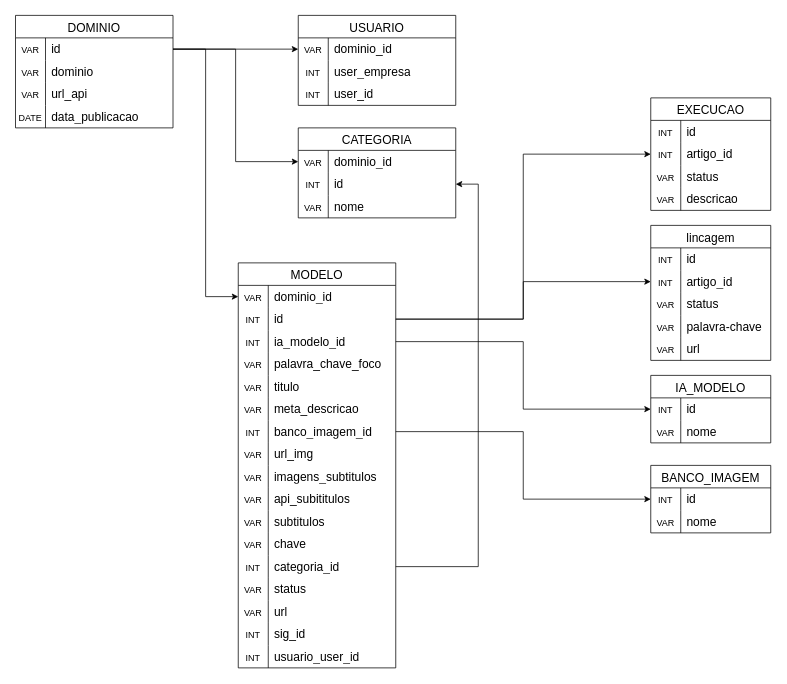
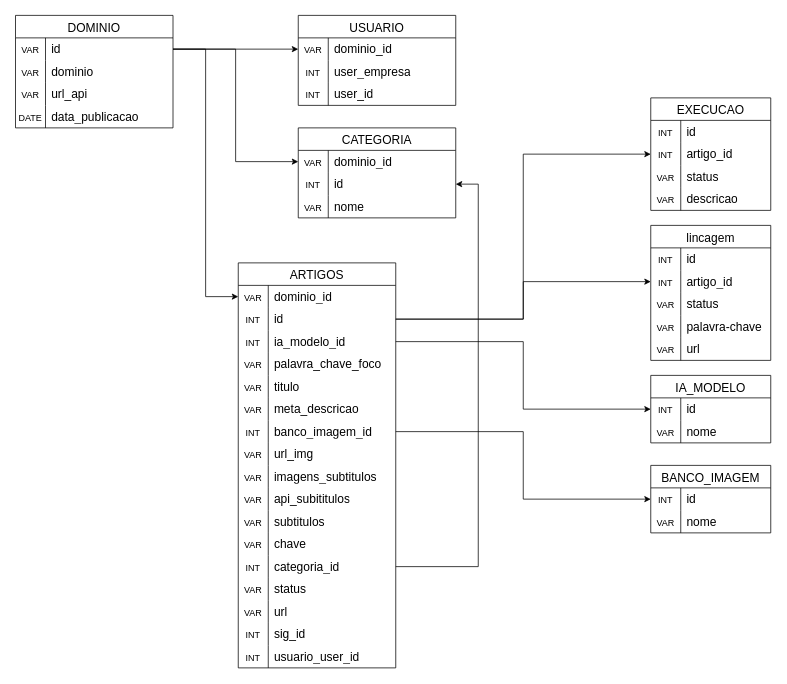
node "MODELO": label "MODELO" -> "ARTIGOS"
